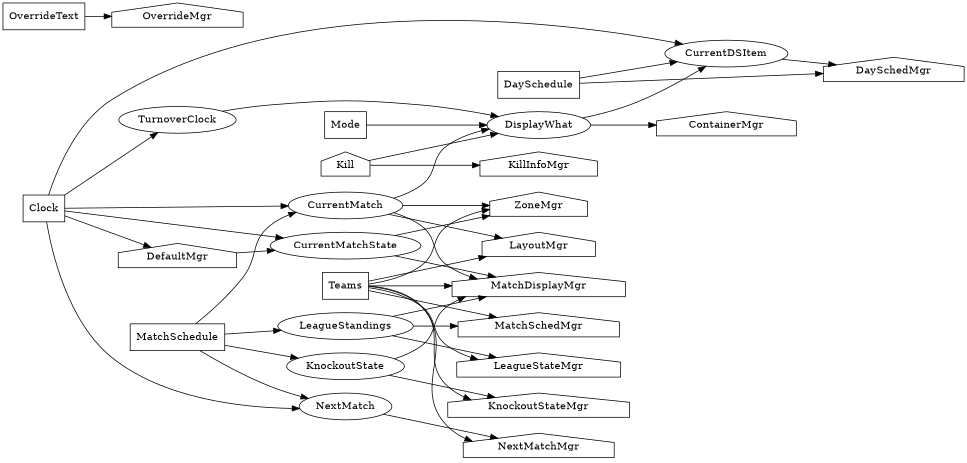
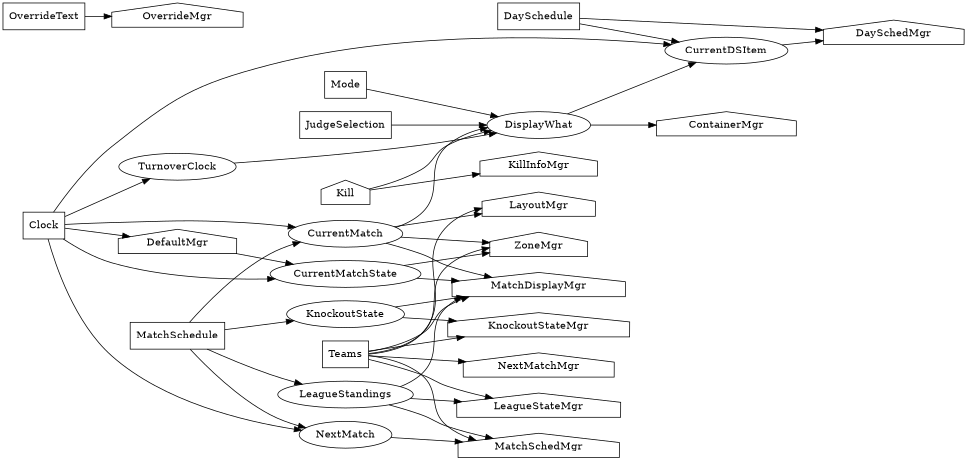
node "JudgeSelection": added
edge "NextMatch" -> "NextMatchMgr": now "NextMatch" -> "MatchSchedMgr"
